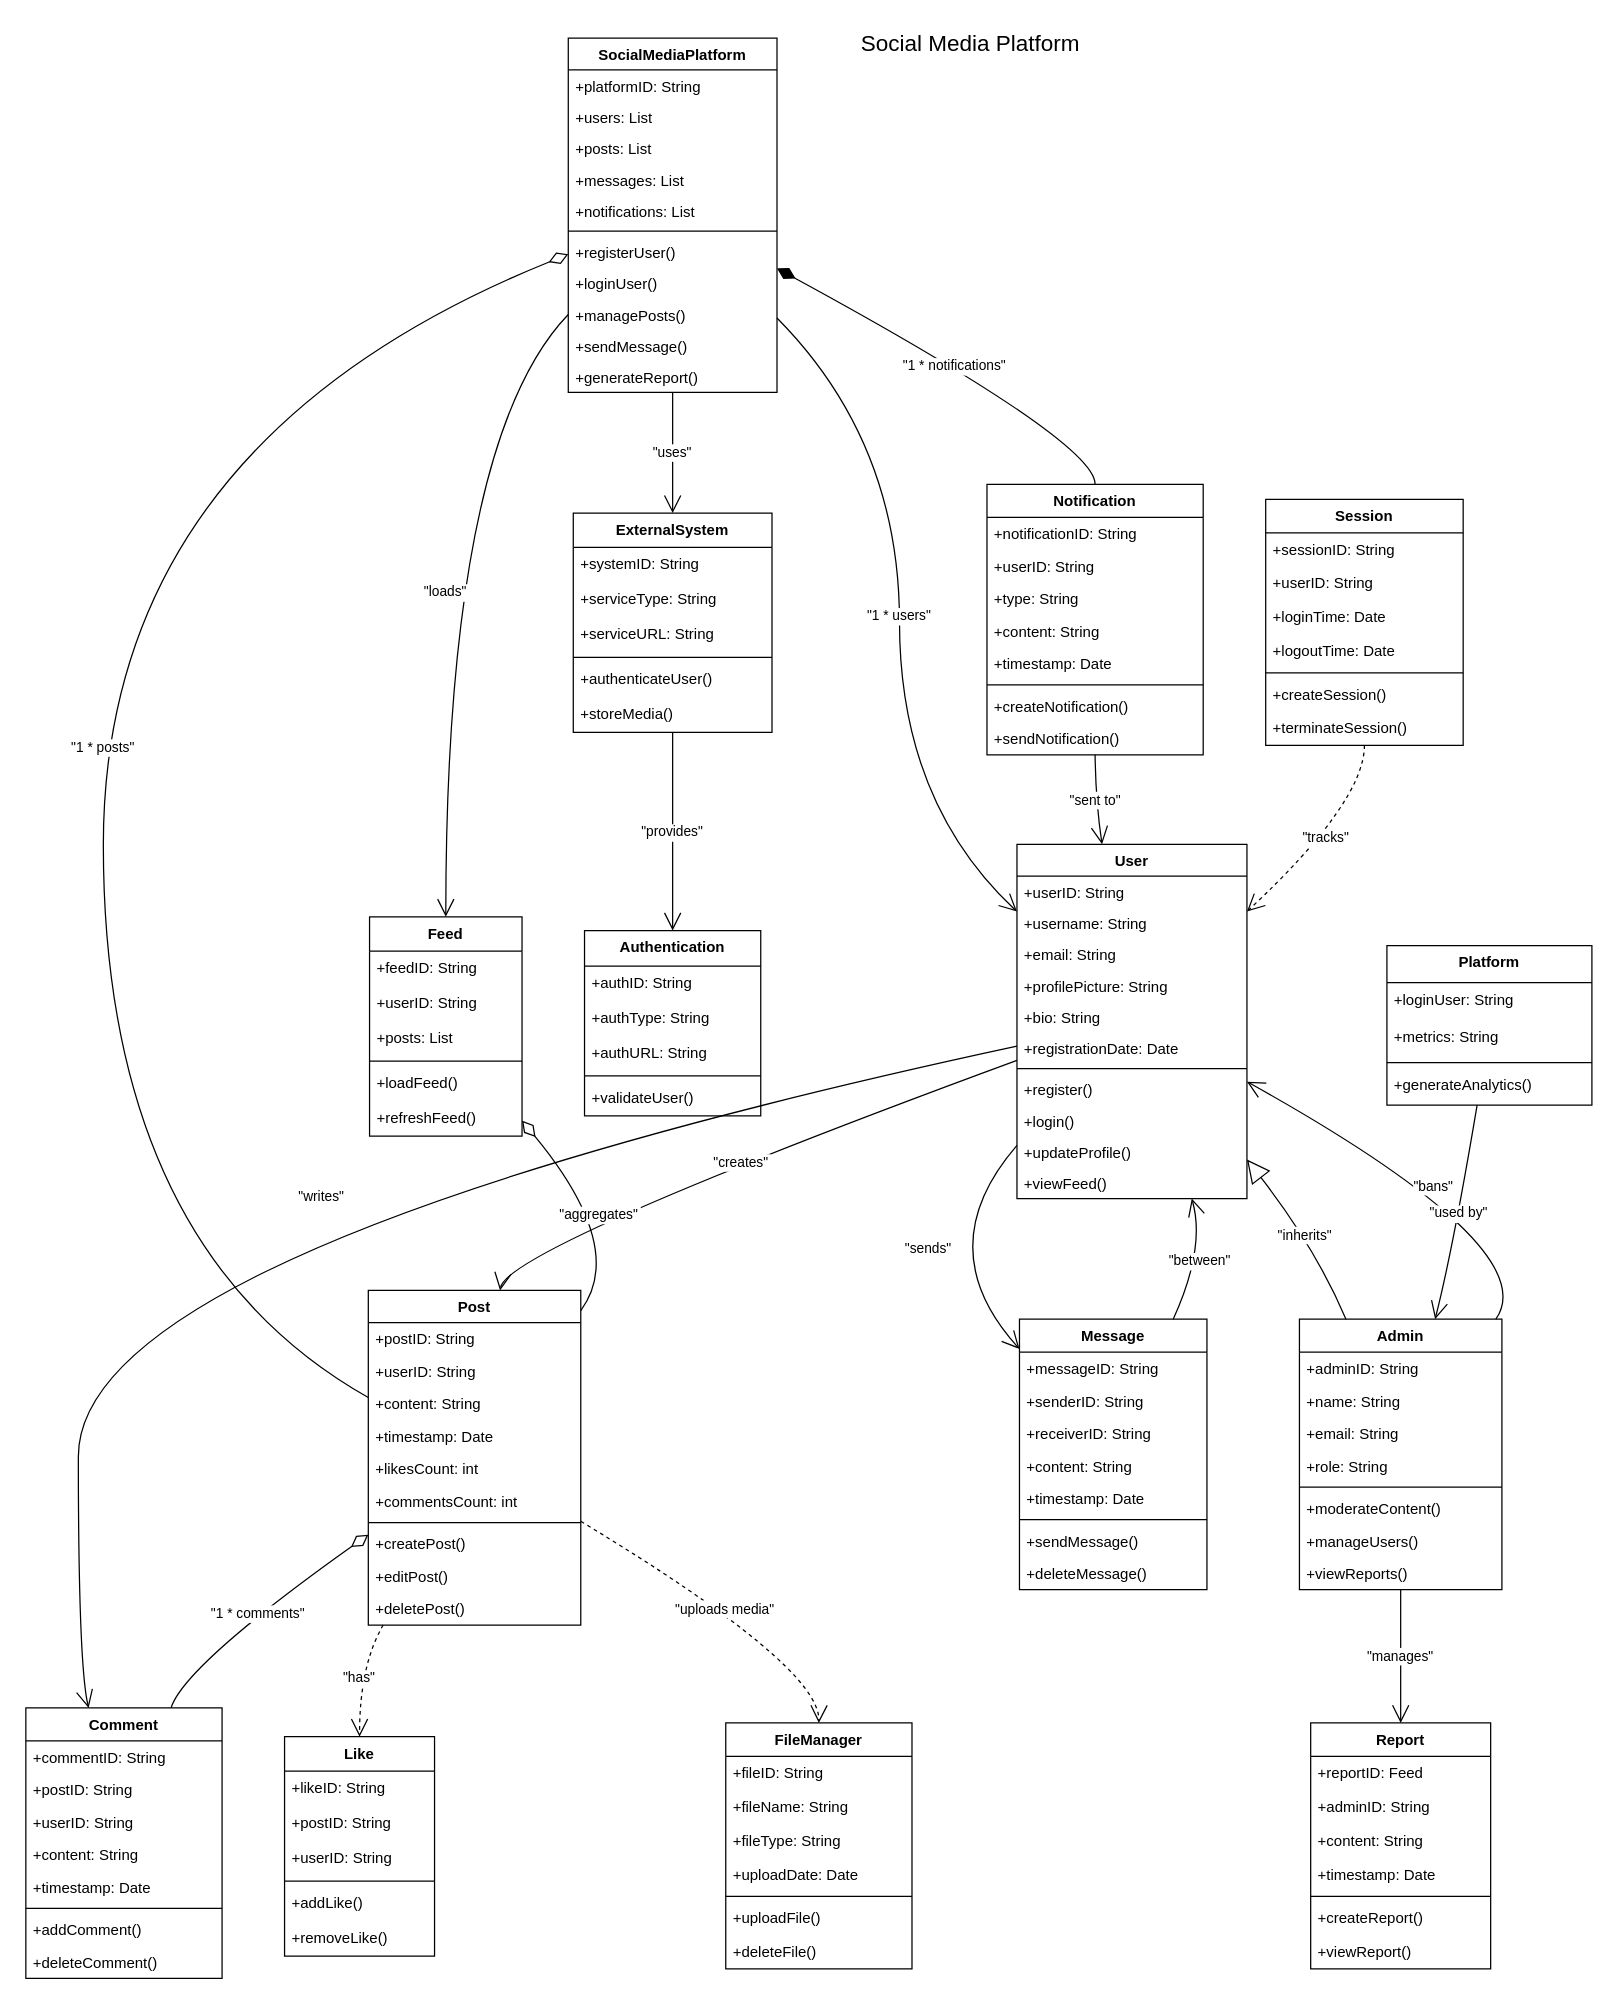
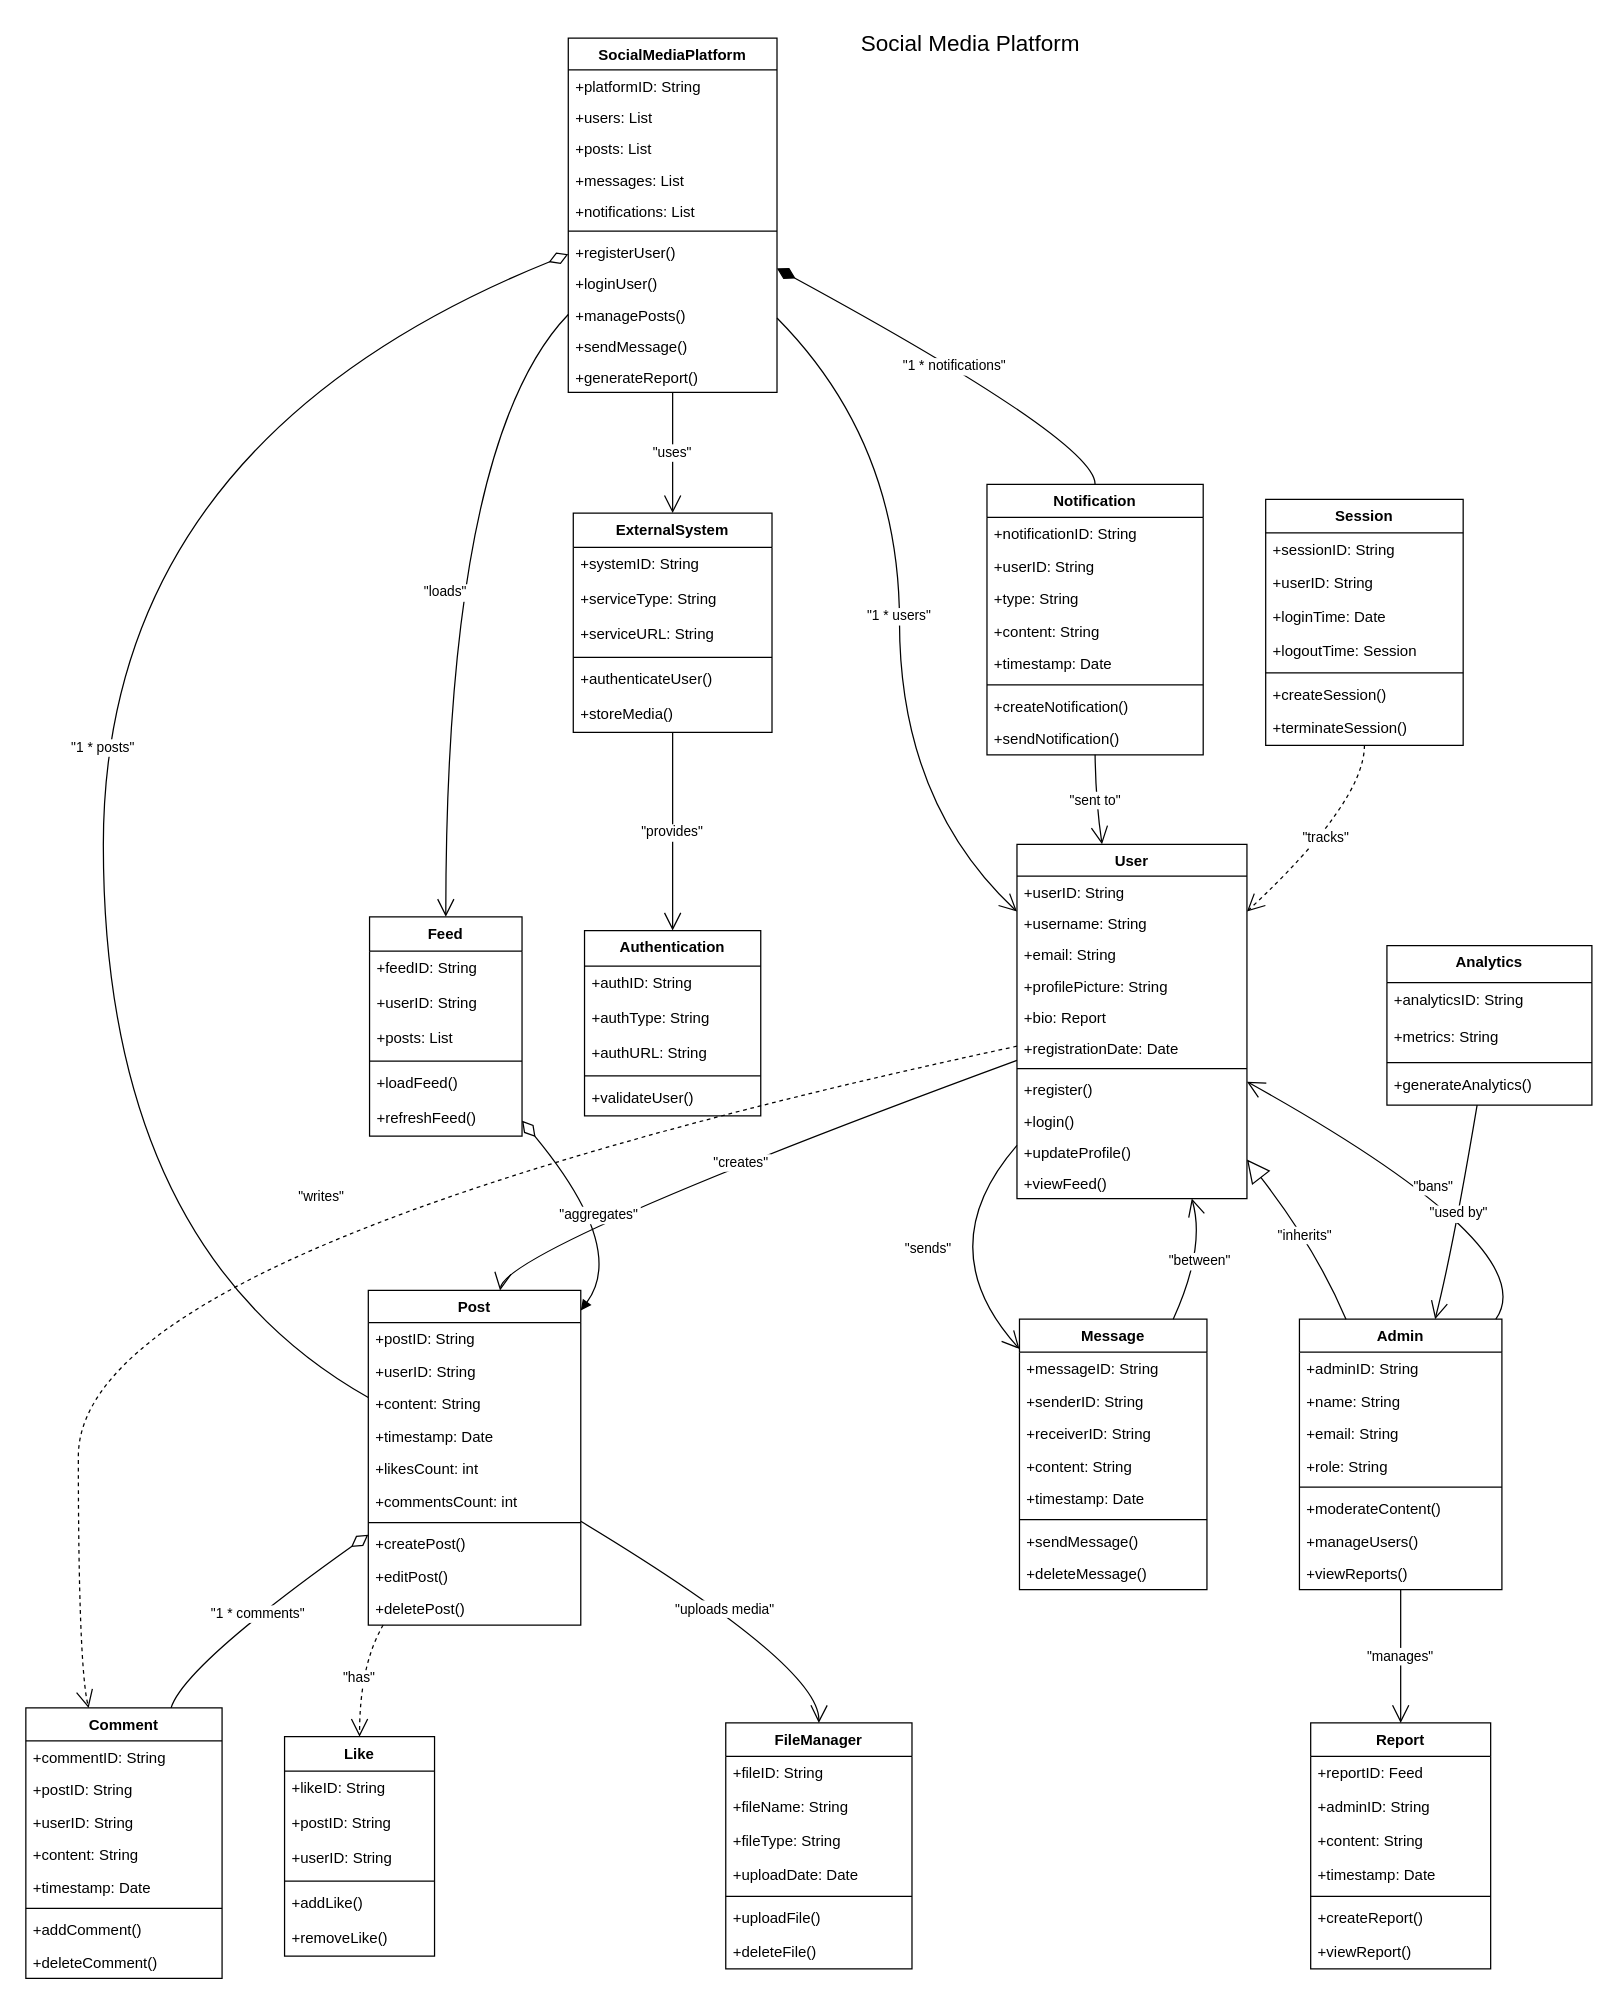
node "+logoutTime: Date": label "+logoutTime: Date" -> "+logoutTime: Session"
node "Platform": label "Platform" -> "Analytics"
node "+loginUser: String": label "+loginUser: String" -> "+analyticsID: String"
node "+bio: String": label "+bio: String" -> "+bio: Report"
edge "Post" -> "Feed": arrowhead none -> block
edge "User" -> "Comment": style solid -> dashed
edge "Post" -> "FileManager": style dashed -> solid
